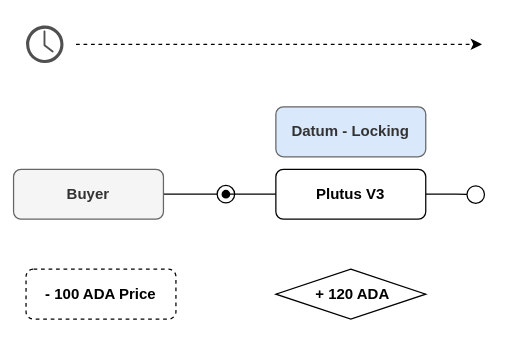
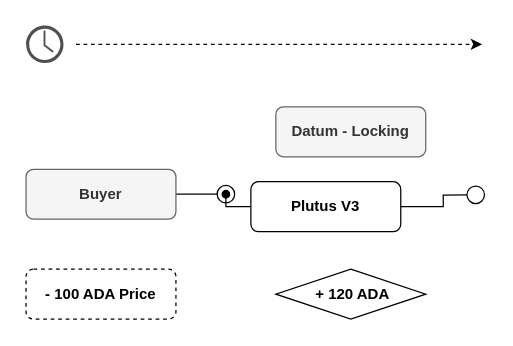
node "Datum - Locking": fillcolor #dae8fc -> #f5f5f5
node "Buyer": moved (88, 194) -> (101, 194)
node "Plutus V3": moved (351, 194) -> (326, 207)
